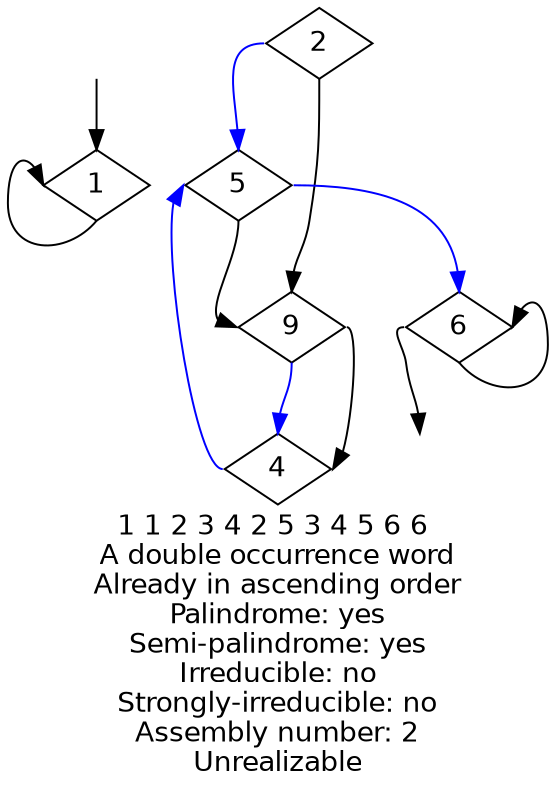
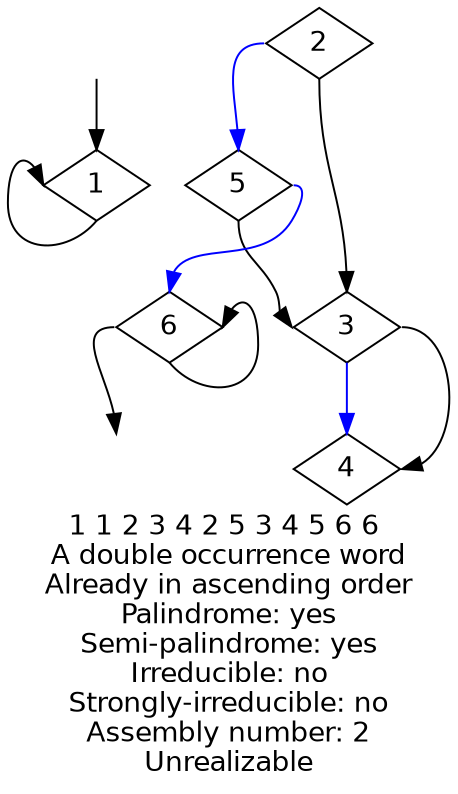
node "9": label "9" -> "3"
edge "4" -> "5": removed
